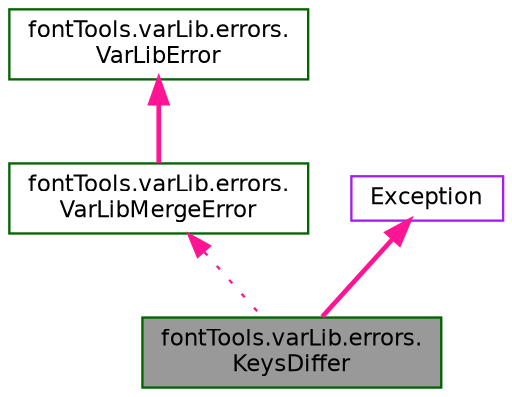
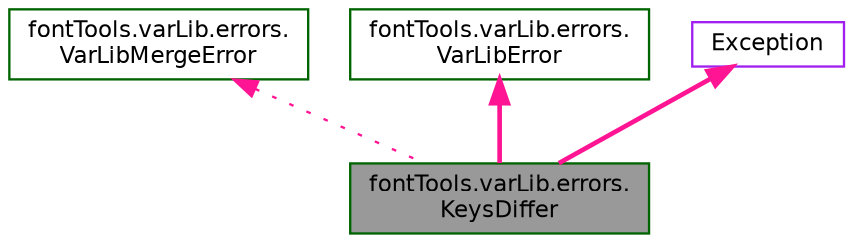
edge "fontTools.varLib.errors. VarLibMergeError" -> "fontTools.varLib.errors. VarLibError": now "fontTools.varLib.errors. KeysDiffer" -> "fontTools.varLib.errors. VarLibError"
